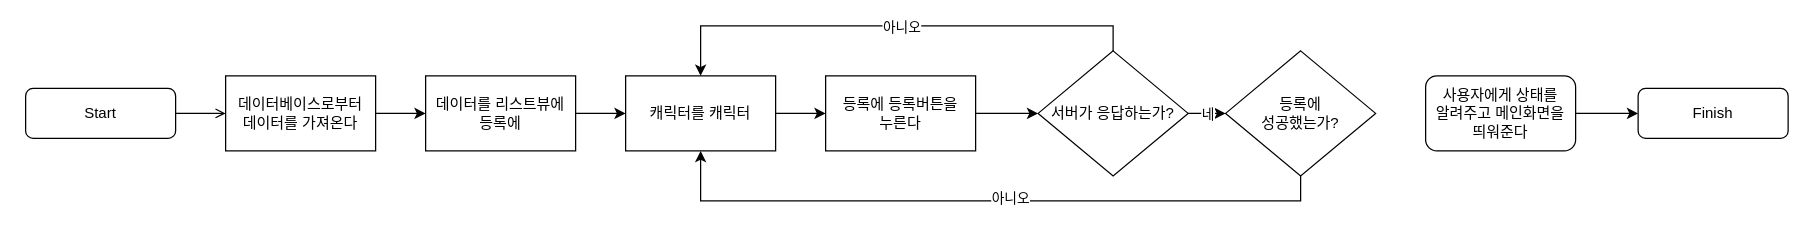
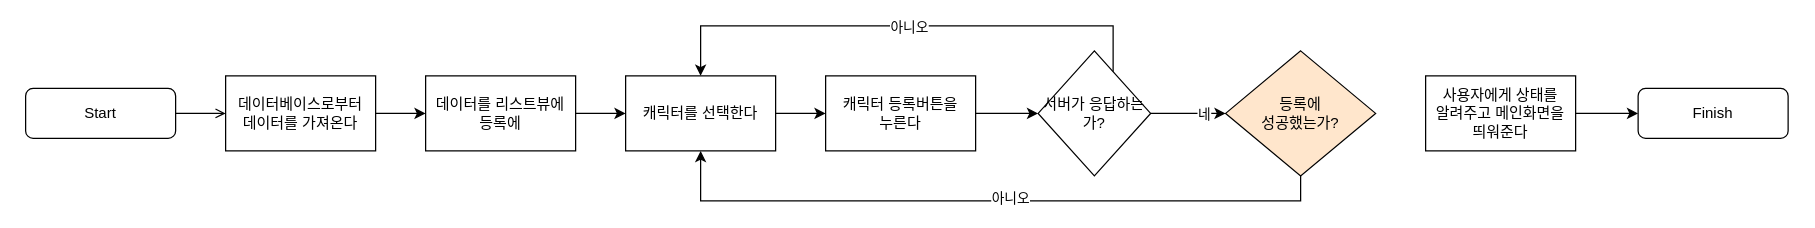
node "캐릭터를 캐릭터": label "캐릭터를 캐릭터" -> "캐릭터를 선택한다"
node "등록에 등록버튼을 누른다": label "등록에 등록버튼을 누른다" -> "캐릭터 등록버튼을 누른다"
node "서버가 응답하는가?": size 150x125 -> 113x125
node "등록에 성공했는가?": fillcolor #ffffff -> #ffe6cc
node "사용자에게 상태를 알려주고 메인화면을 띄워준다": shape rounded rectangle -> rectangle
